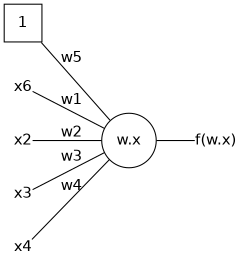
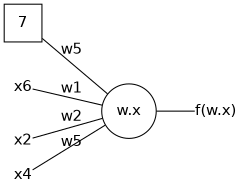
node "1": label "1" -> "7"
edge "w.x" -- "x4": label "w4" -> "w5"
node "x3": removed
